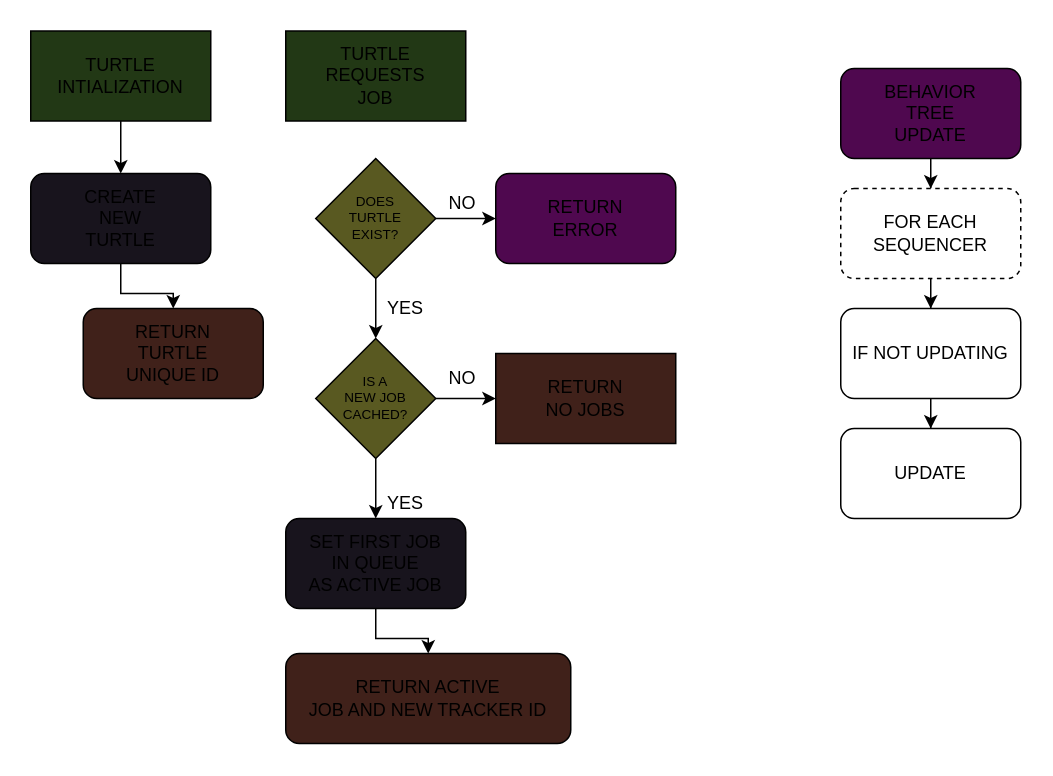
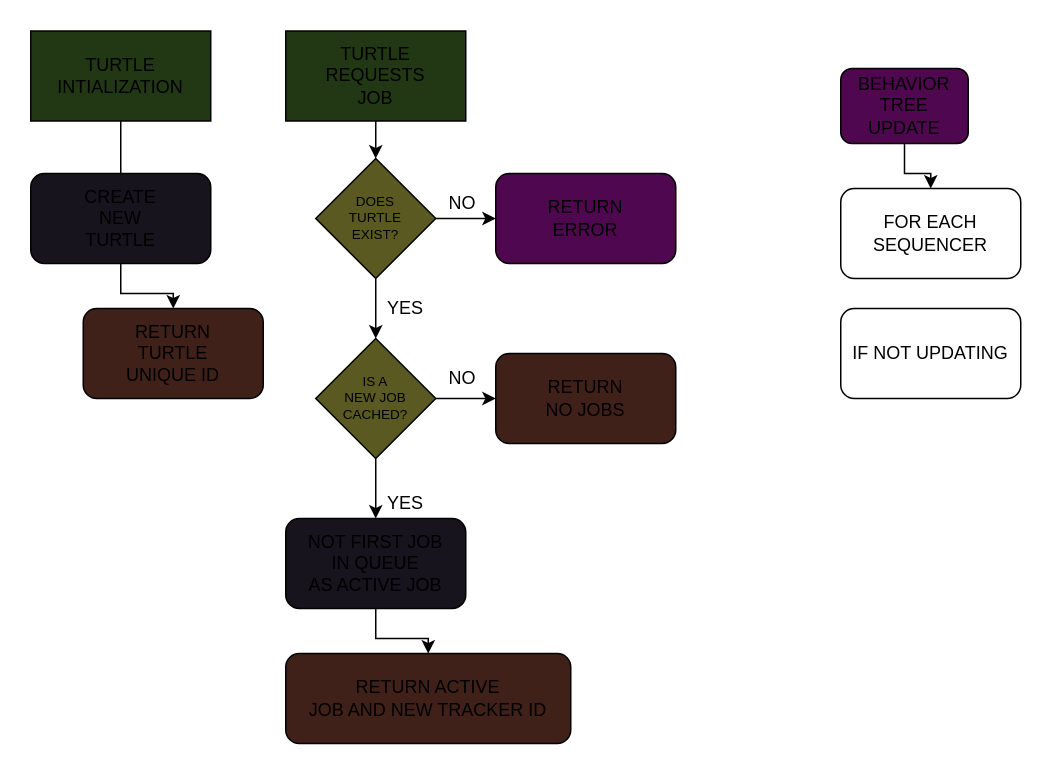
node "BEHAVIOR TREE UPDATE": size 180x90 -> 128x75
edge "TURTLE REQUESTS JOB" -> "DOESTURTLEEXIST?": added
edge "TURTLE INTIALIZATION" -> "CREATE NEW TURTLE": arrowhead classic -> none
node "FOR EACH SEQUENCER": style dashed -> solid
edge "FOR EACH SEQUENCER" -> "IF NOT UPDATING": removed
node "RETURN NO JOBS": shape rectangle -> rounded rectangle
edge "IF NOT UPDATING" -> "UPDATE": removed
node "UPDATE": removed
node "SET FIRST JOB IN QUEUE AS ACTIVE JOB": label "SET FIRST JOB IN QUEUE AS ACTIVE JOB" -> "NOT FIRST JOB IN QUEUE AS ACTIVE JOB"
